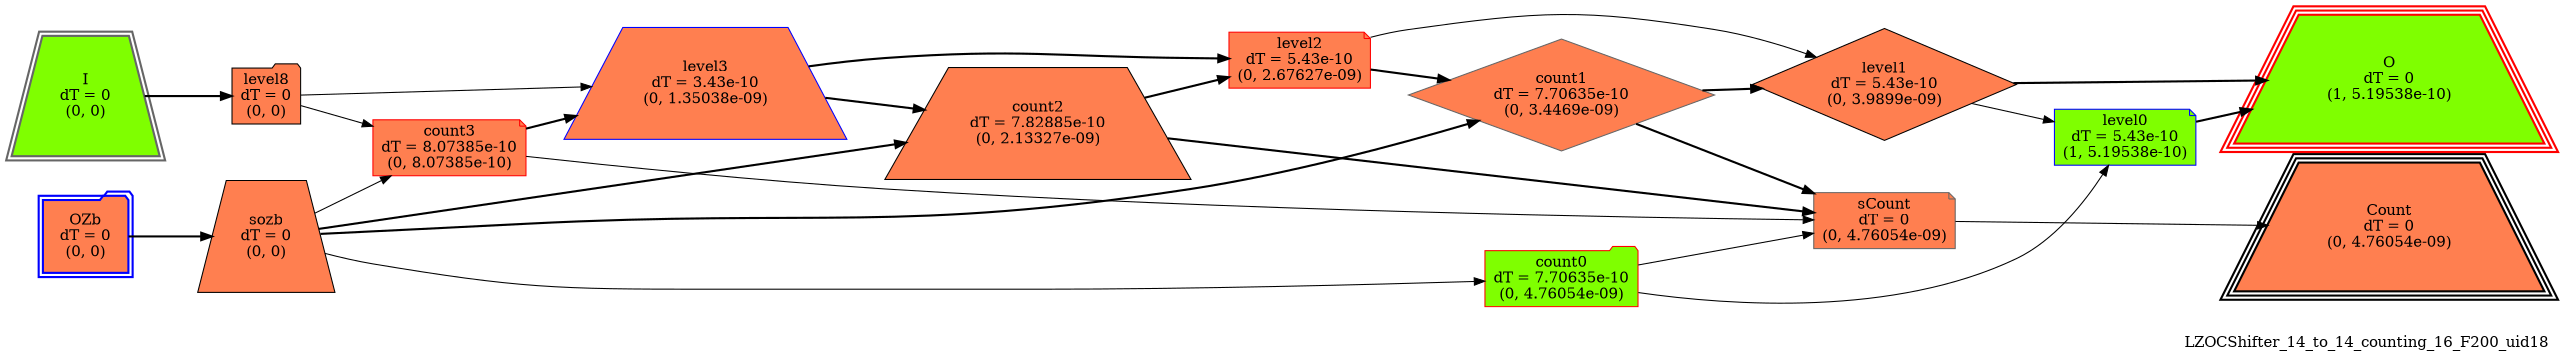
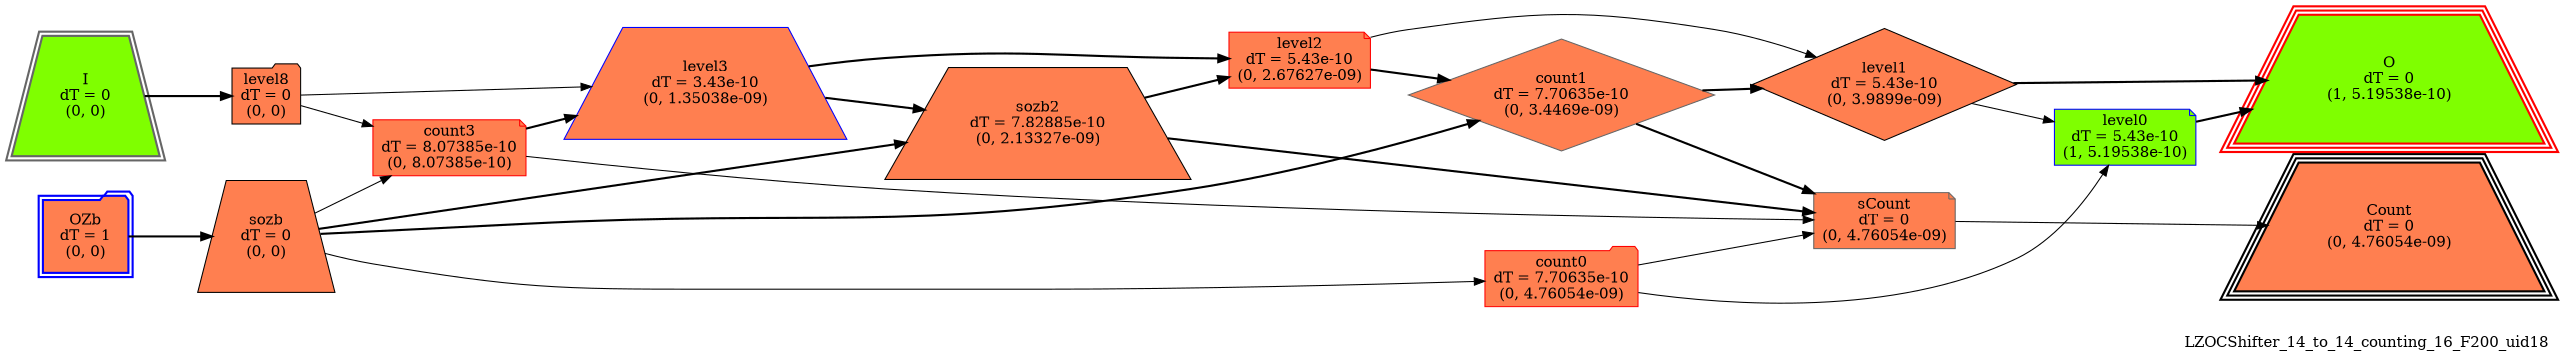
node "count2 dT = 7.82885e-10 (0, 2.13327e-09)": label "count2 dT = 7.82885e-10 (0, 2.13327e-09)" -> "sozb2 dT = 7.82885e-10 (0, 2.13327e-09)"
node "OZb dT = 0 (0, 0)": label "OZb dT = 0 (0, 0)" -> "OZb dT = 1 (0, 0)"
node "count0 dT = 7.70635e-10 (0, 4.76054e-09)": fillcolor chartreuse -> coral
